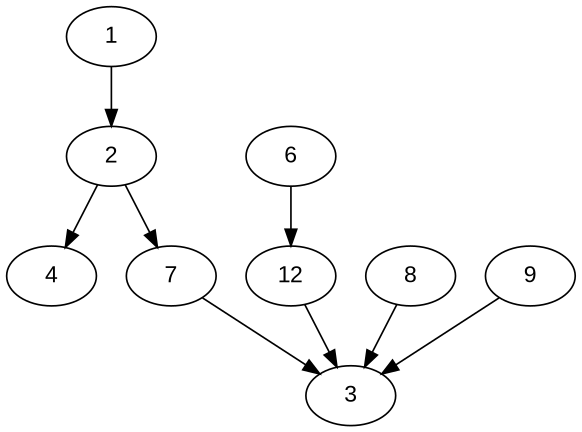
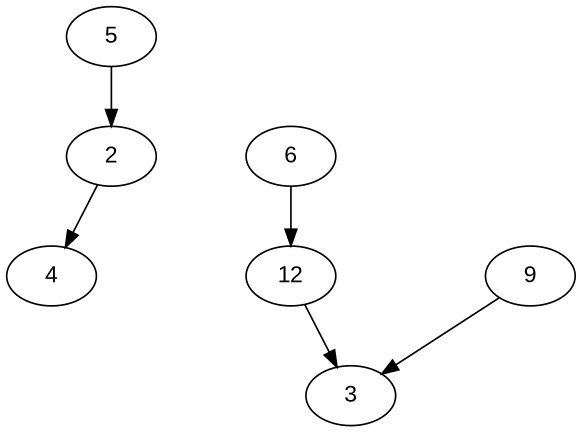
node "1": label "1" -> "5"
node "7": removed
node "8": removed
